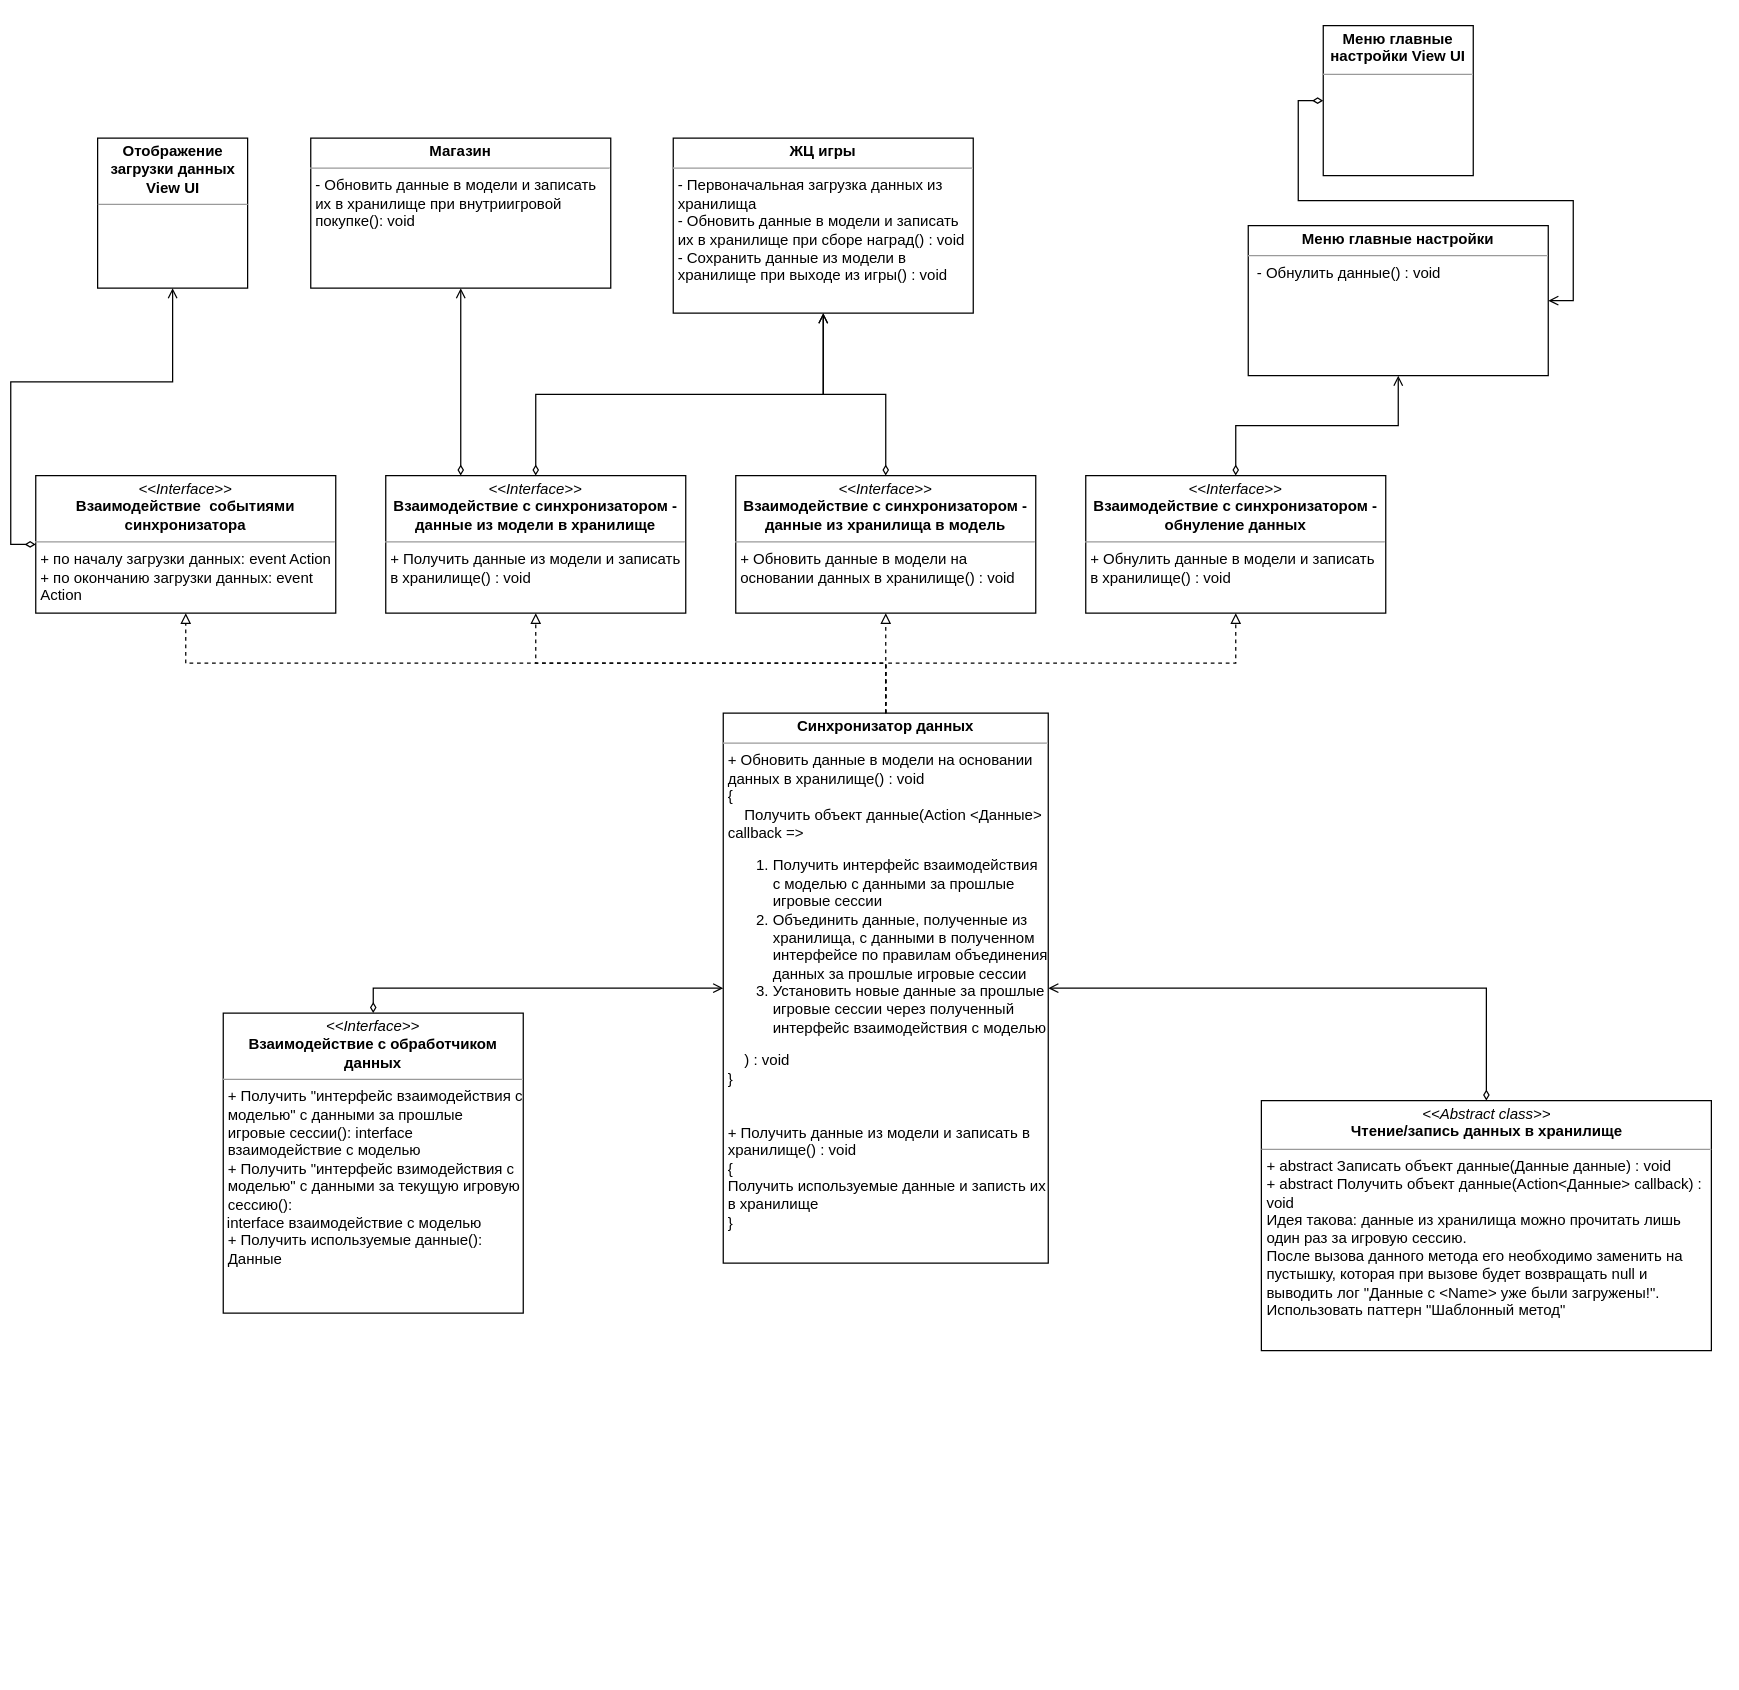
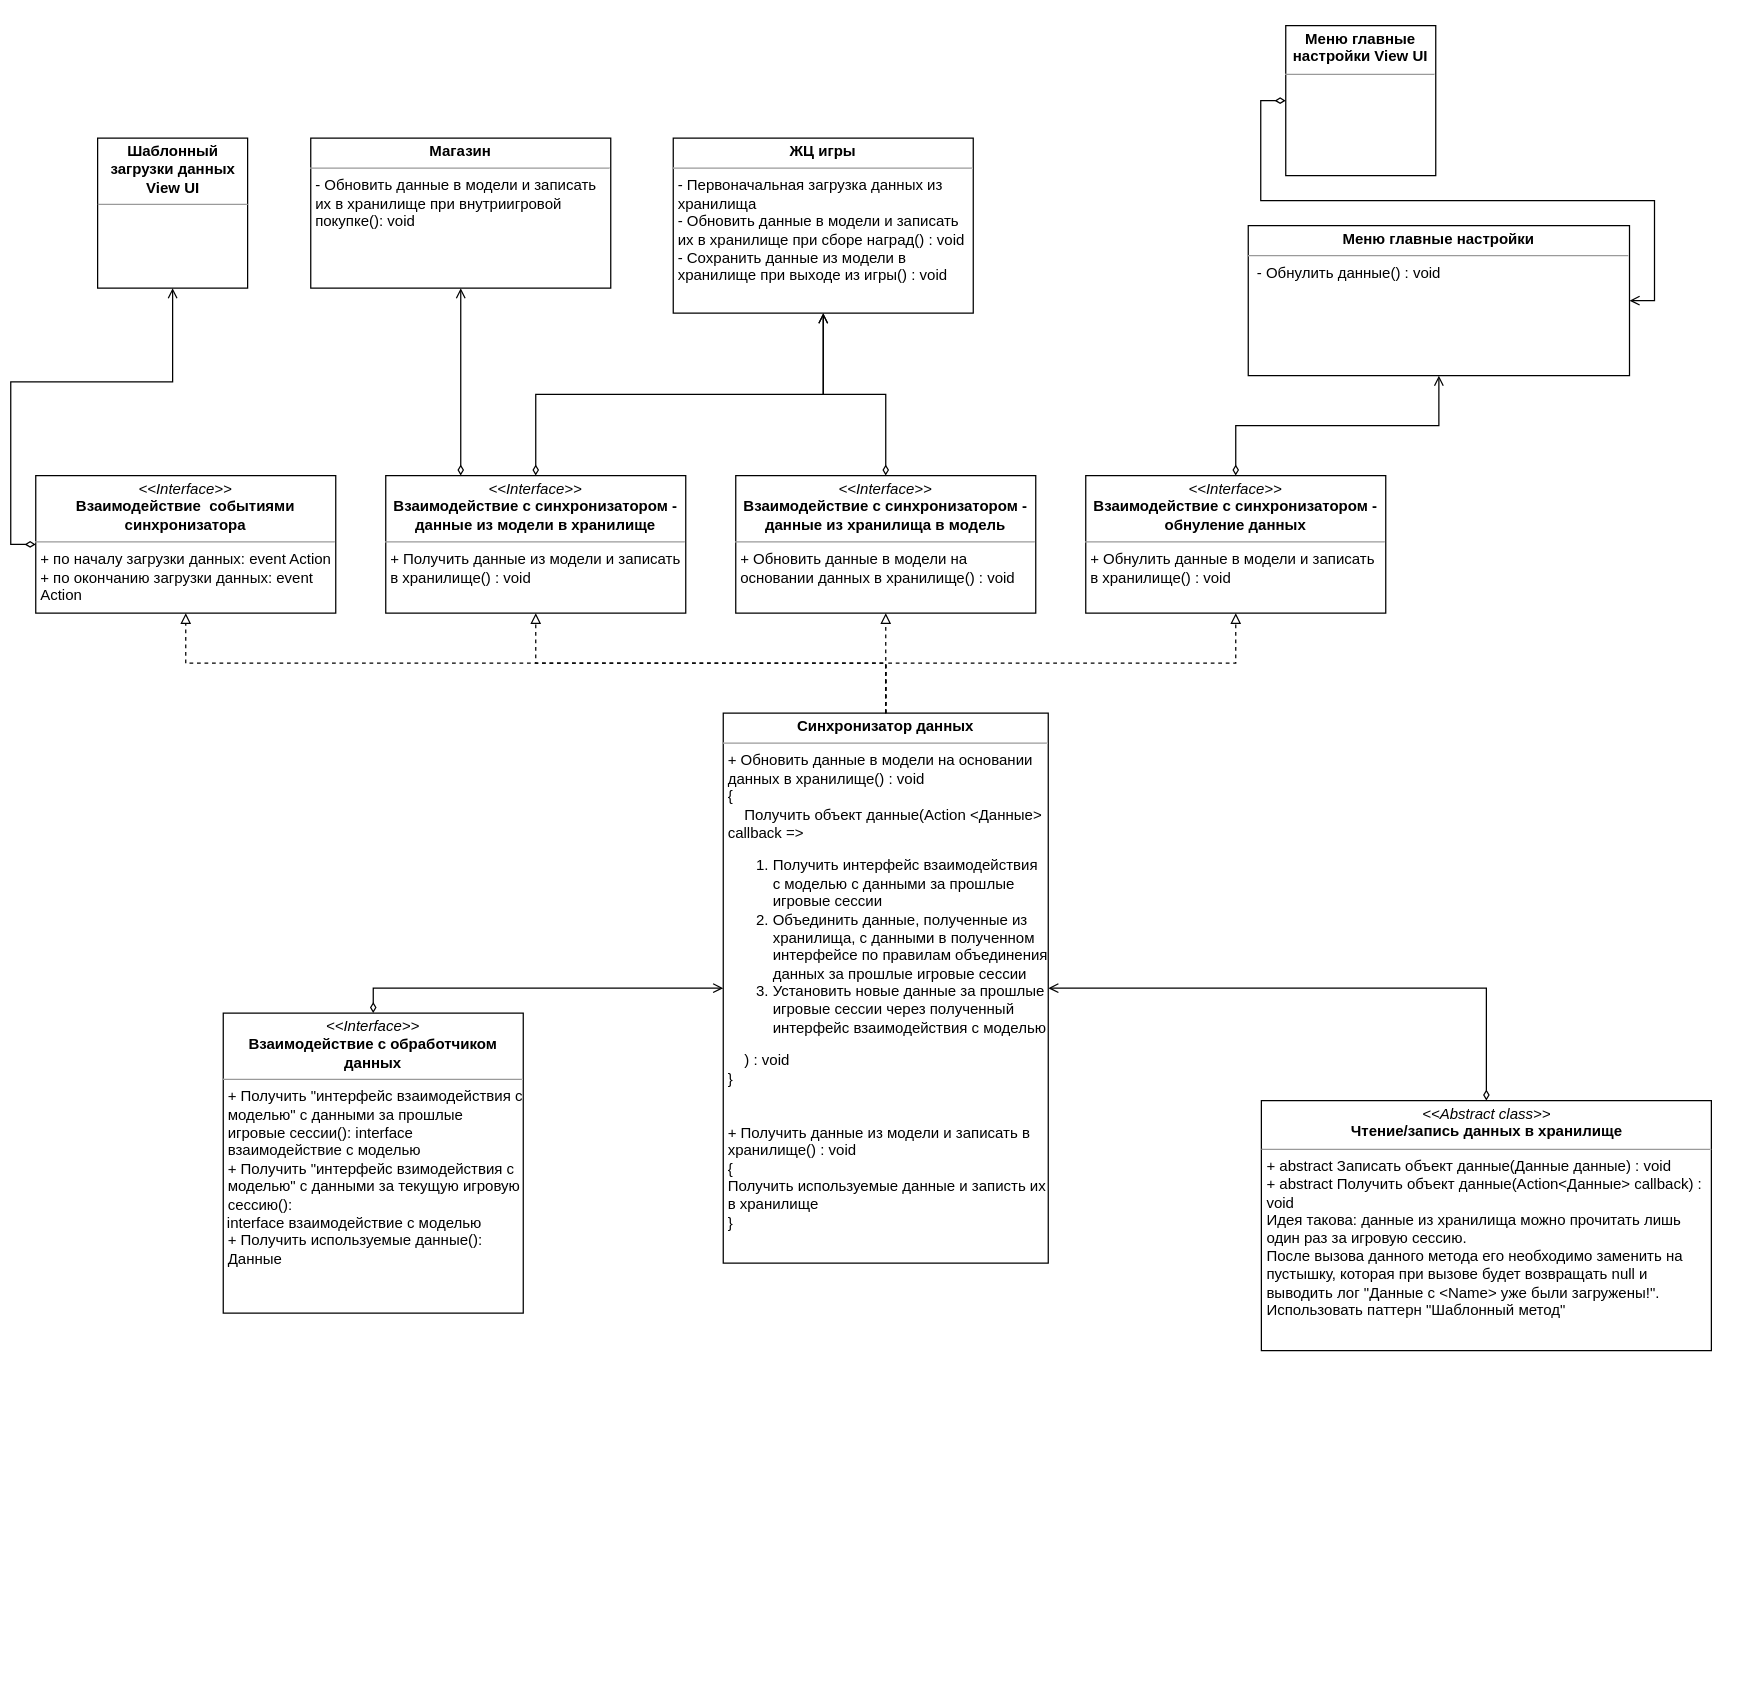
node "Меню главные настройки View UI": moved (1398, 101) -> (1361, 101)
node "Отображение загрузки данных View UI": label "Отображение загрузки данных View UI" -> "Шаблонный загрузки данных View UI"
node "Меню главные настройки - Обнулить данные() : void": size 300x150 -> 381x150
